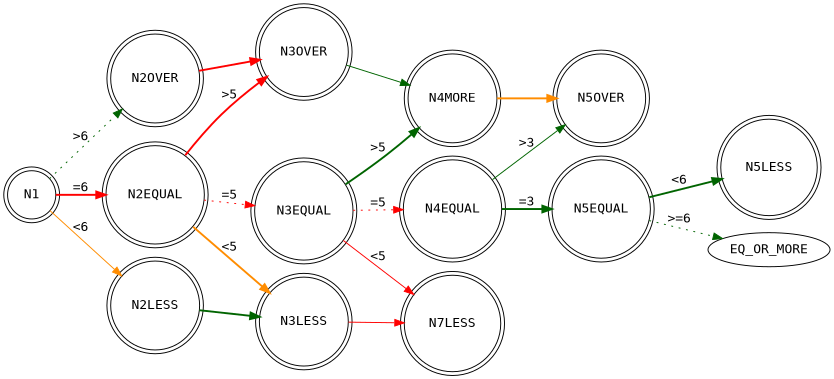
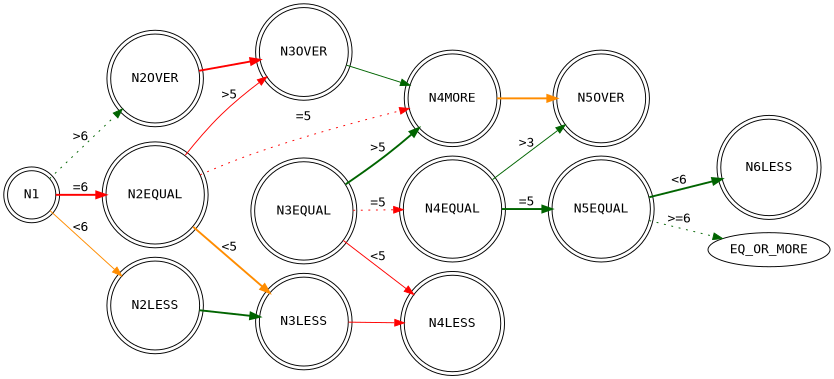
edge "N2EQUAL" -> "N3OVER": style bold -> solid
node "N5LESS": label "N5LESS" -> "N6LESS"
edge "N2EQUAL" -> "N3EQUAL": now "N2EQUAL" -> "N4MORE"
edge "N4EQUAL" -> "N5EQUAL": label "=3" -> "=5"
node "N7LESS": label "N7LESS" -> "N4LESS"
